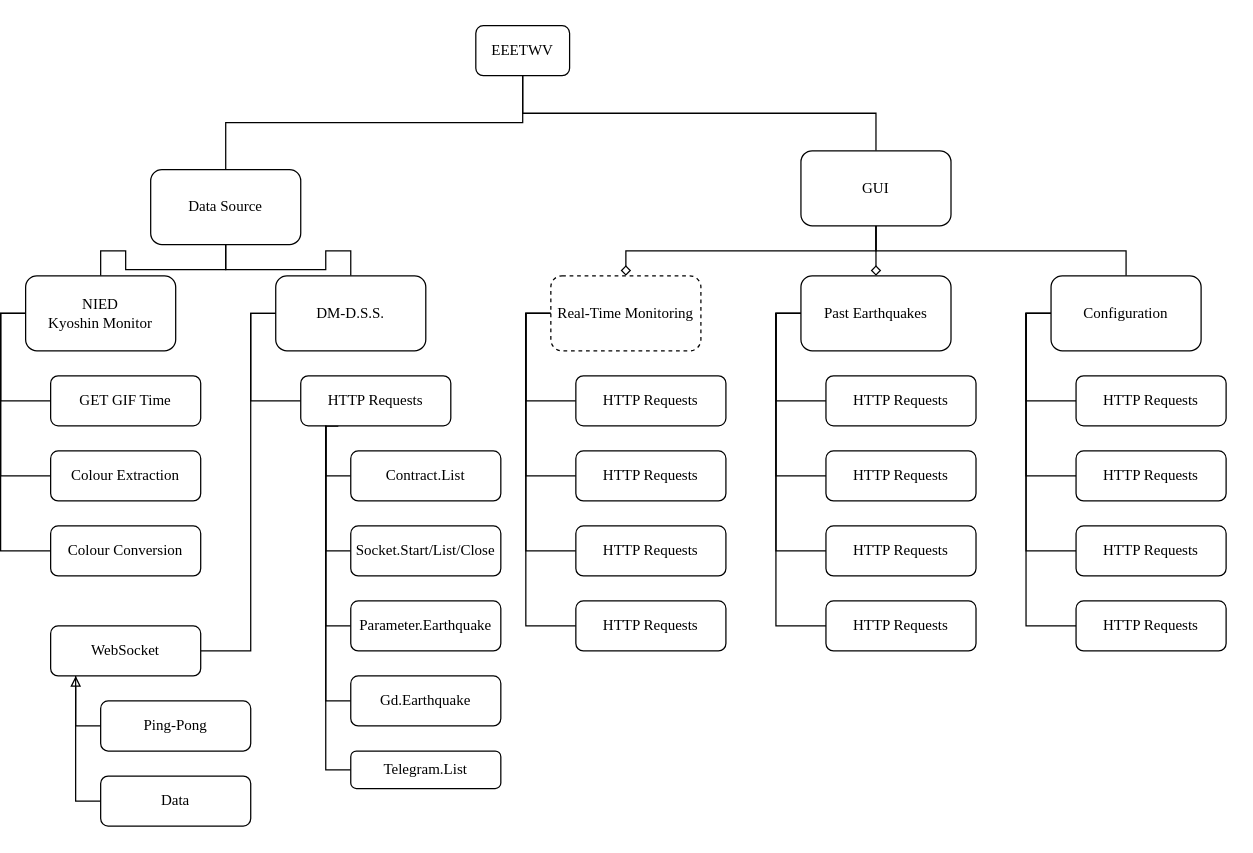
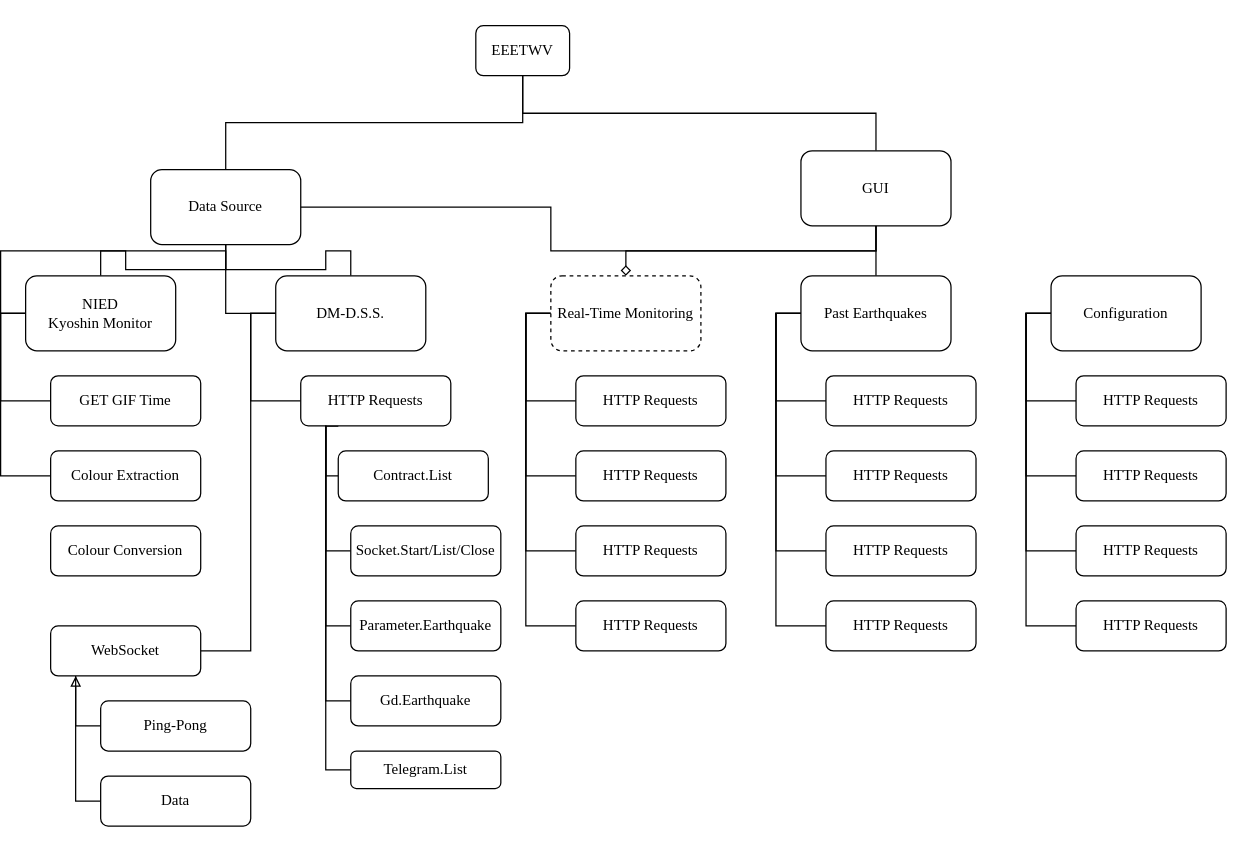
edge "GUI" -- "Configuration": now "GUI" -- "Data Source"
edge "GUI" -> "Past Earthquakes": arrowhead diamond -> none
node "Contract.List": moved (426, 476) -> (413, 476)
edge "NIED Kyoshin Monitor" -- "Colour Conversion": now "NIED Kyoshin Monitor" -- "DM-D.S.S."
